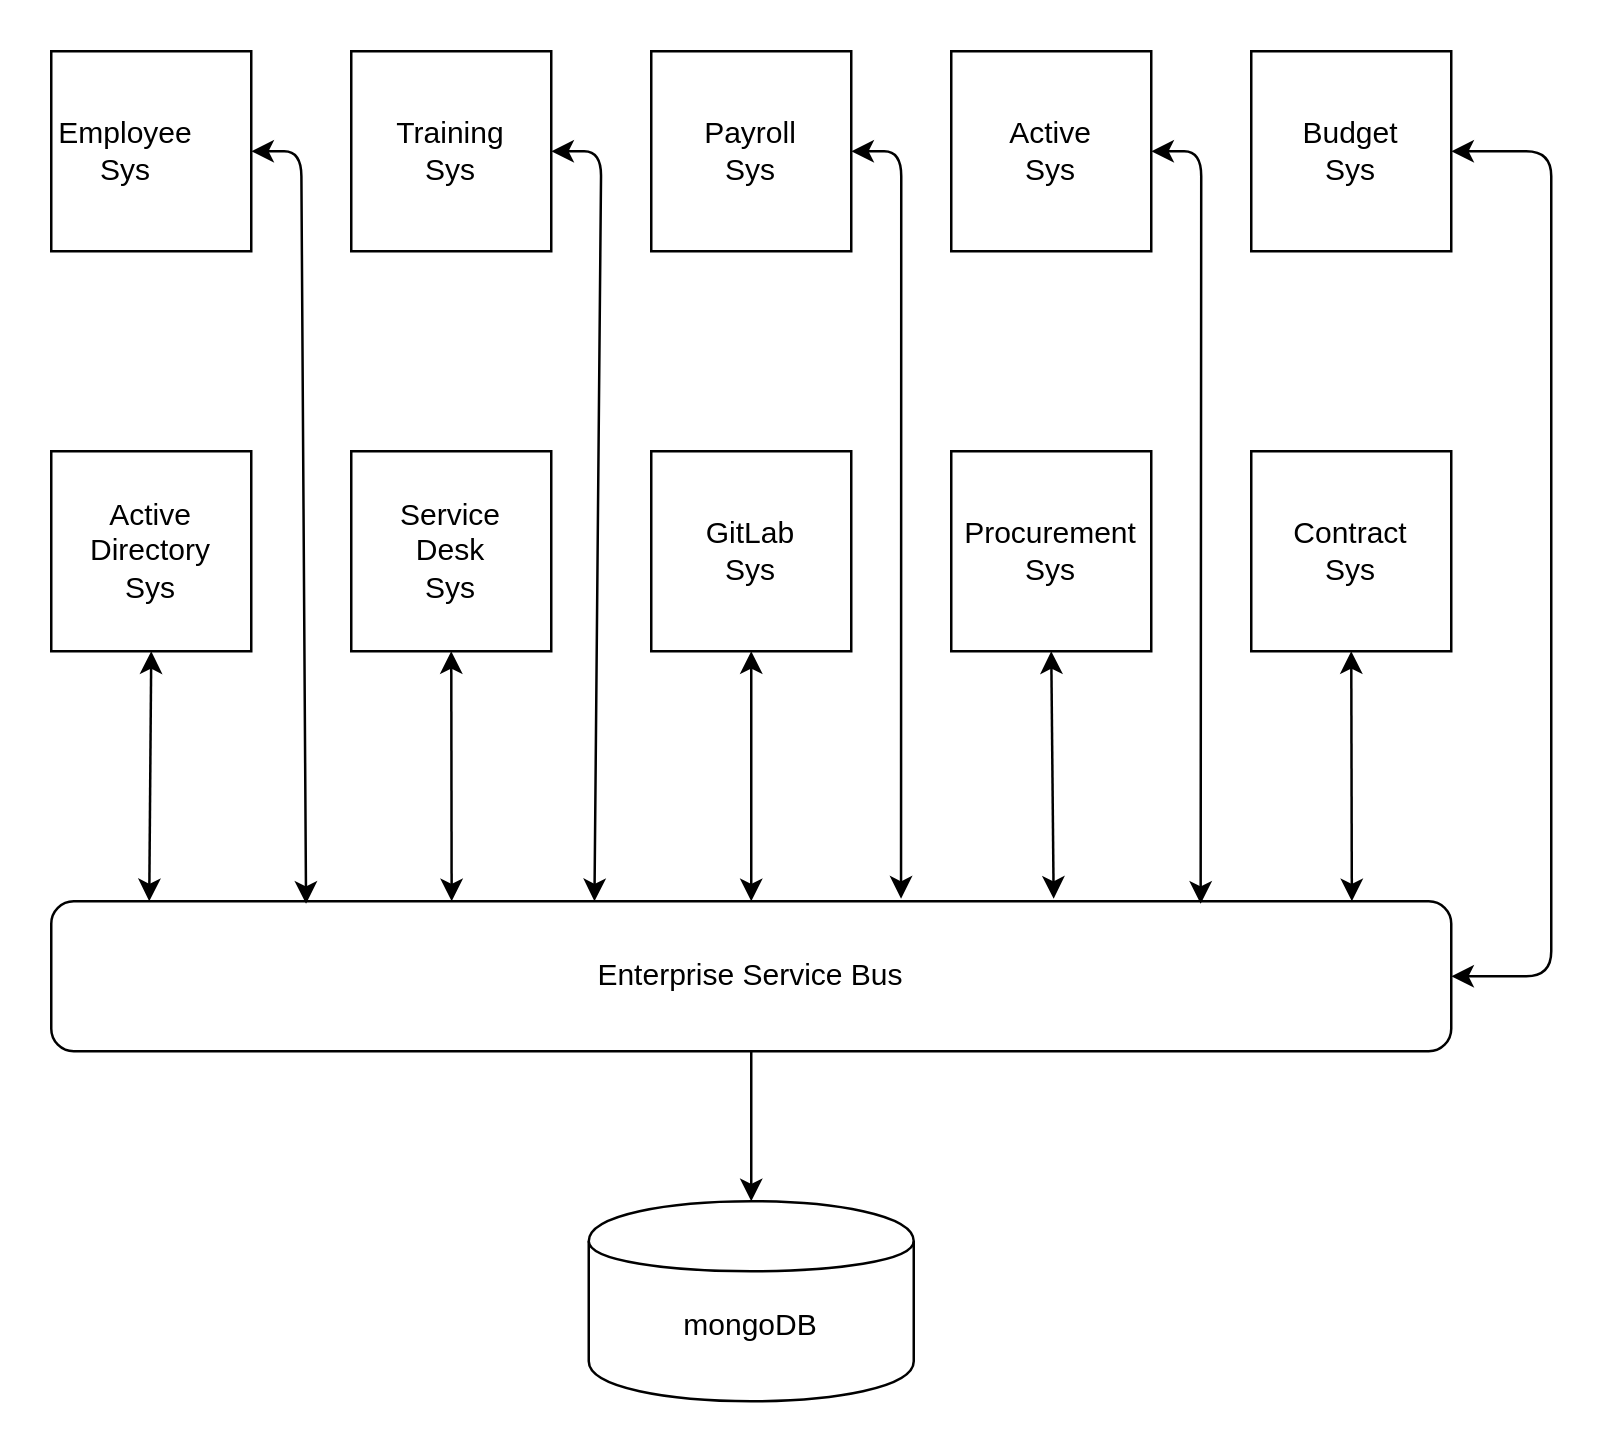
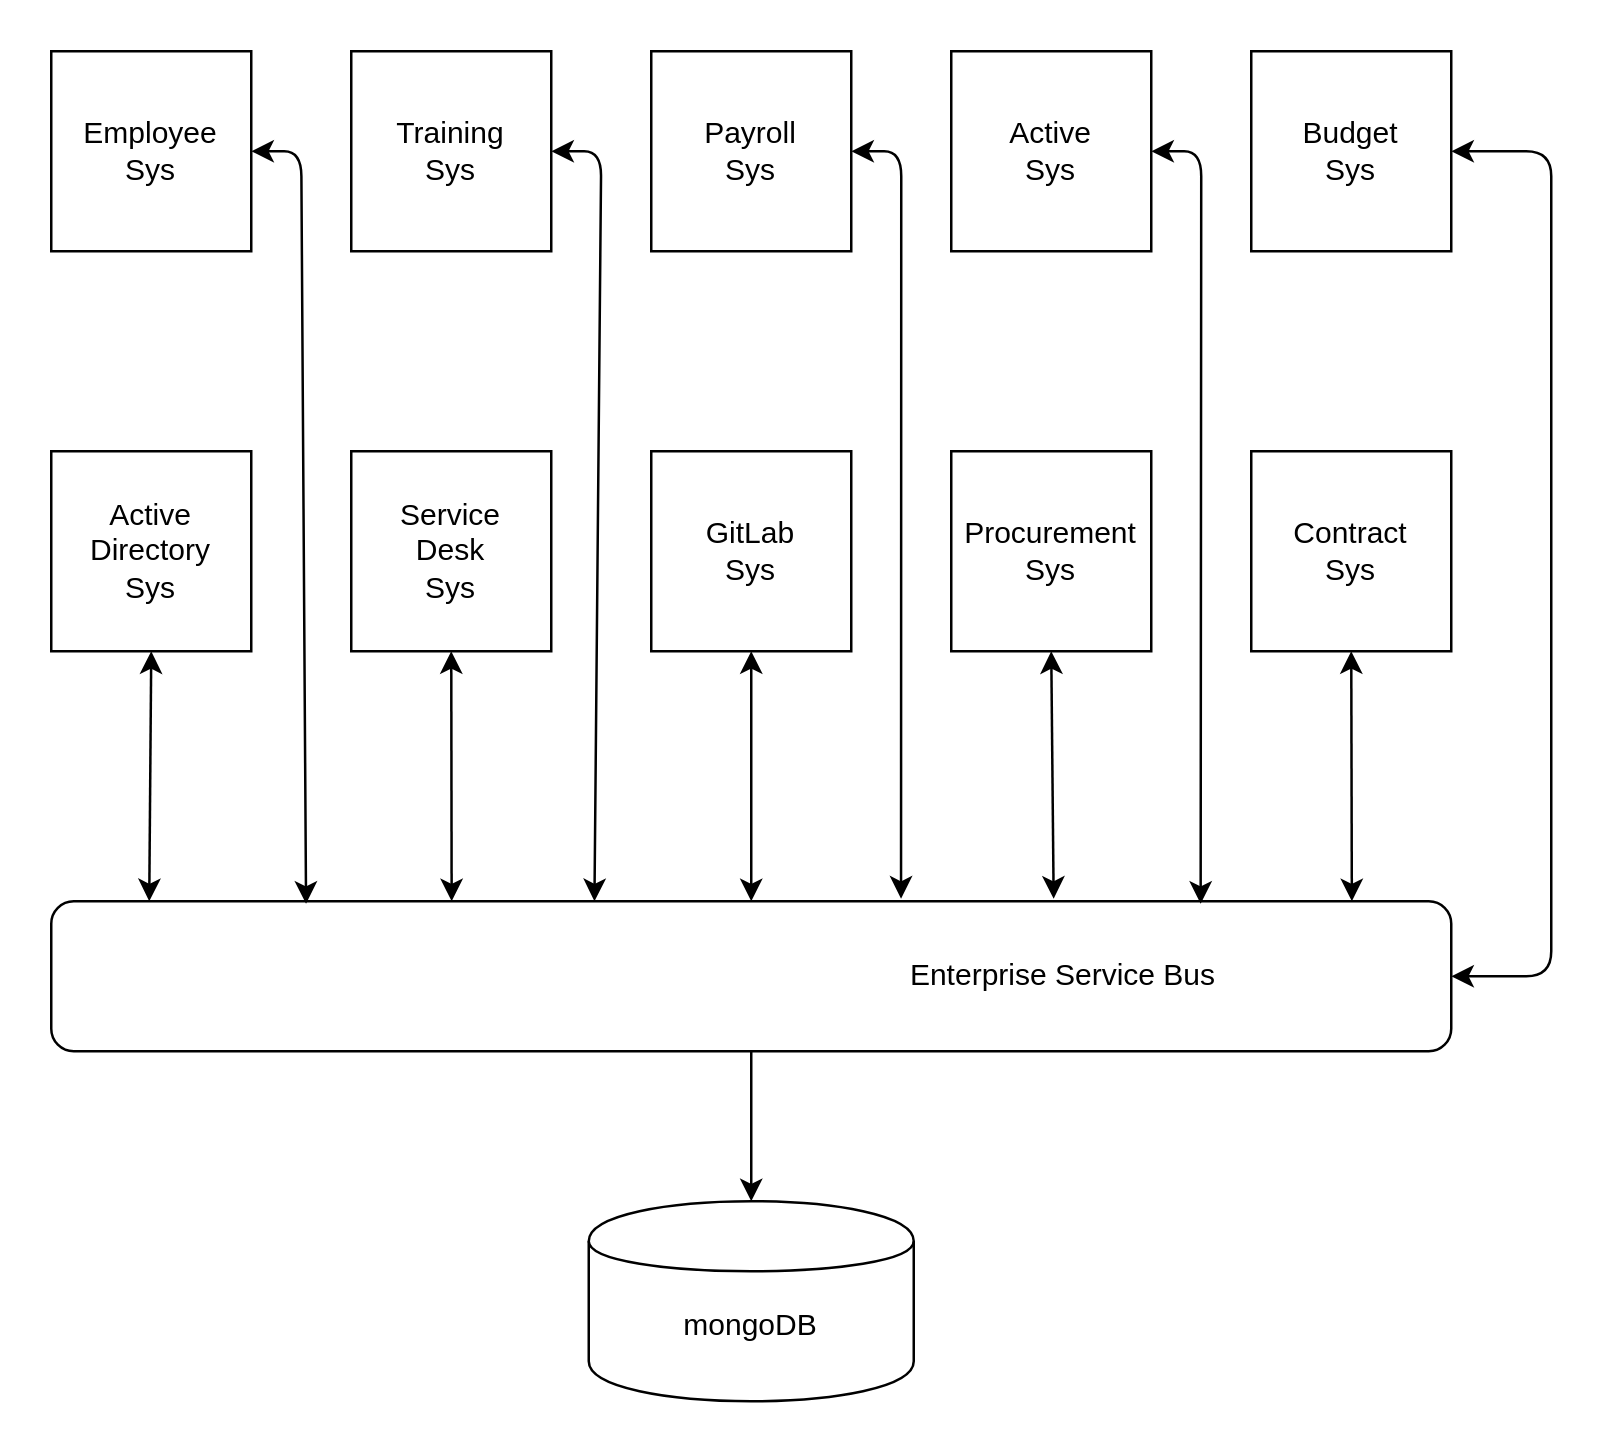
node "Employee Sys": moved (126, 151) -> (151, 151)
node "Enterprise Service Bus": moved (751, 976) -> (1064, 976)
